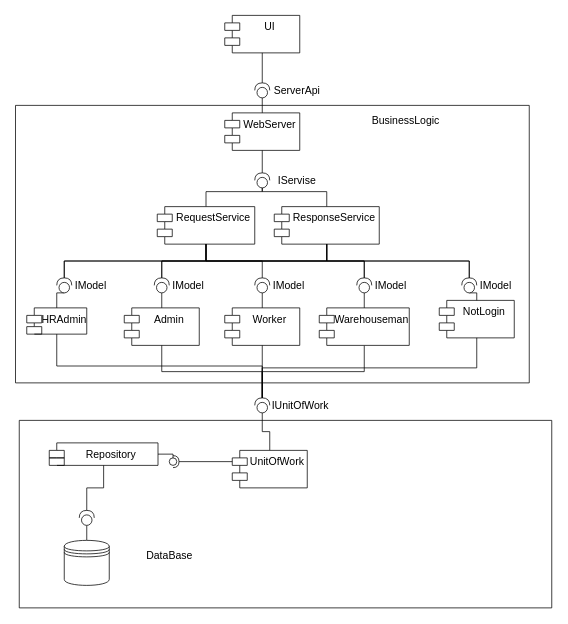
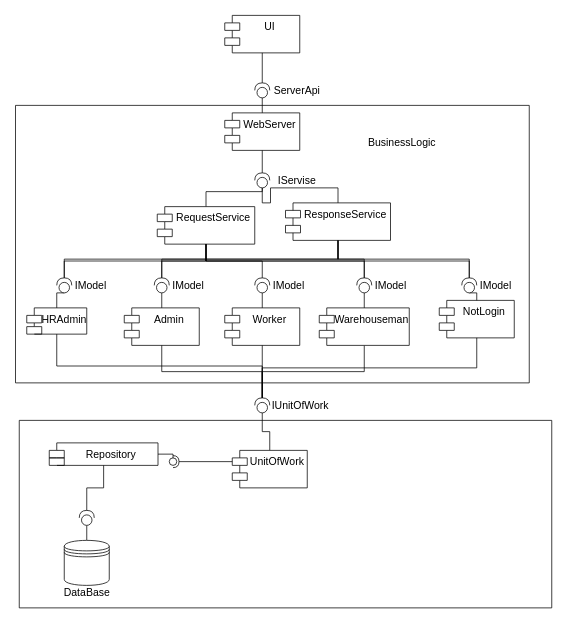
node "BusinessLogic": moved (405, 120) -> (402, 143)
node "ResponseService": moved (327, 225) -> (338, 222)
node "DataBase": moved (169, 555) -> (87, 593)
